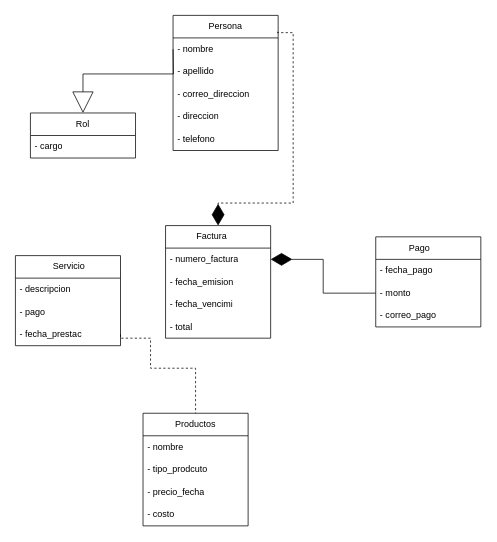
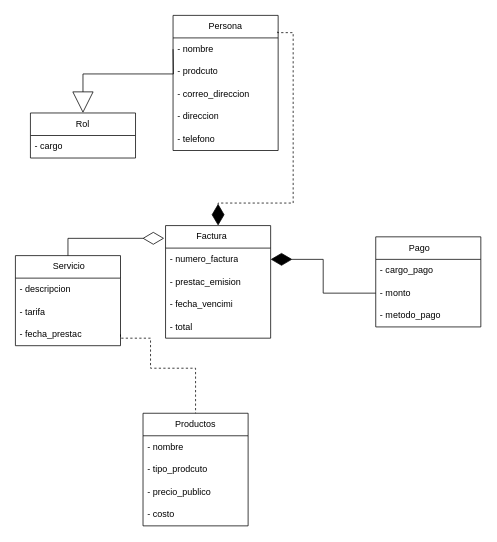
node "- apellido": label "- apellido" -> "- prodcuto"
edge "Servicio" -> "Factura": added
node "- fecha_pago": label "- fecha_pago" -> "- cargo_pago"
node "- fecha_emision": label "- fecha_emision" -> "- prestac_emision"
node "- pago": label "- pago" -> "- tarifa"
node "- correo_pago": label "- correo_pago" -> "- metodo_pago"
node "- precio_fecha": label "- precio_fecha" -> "- precio_publico"
